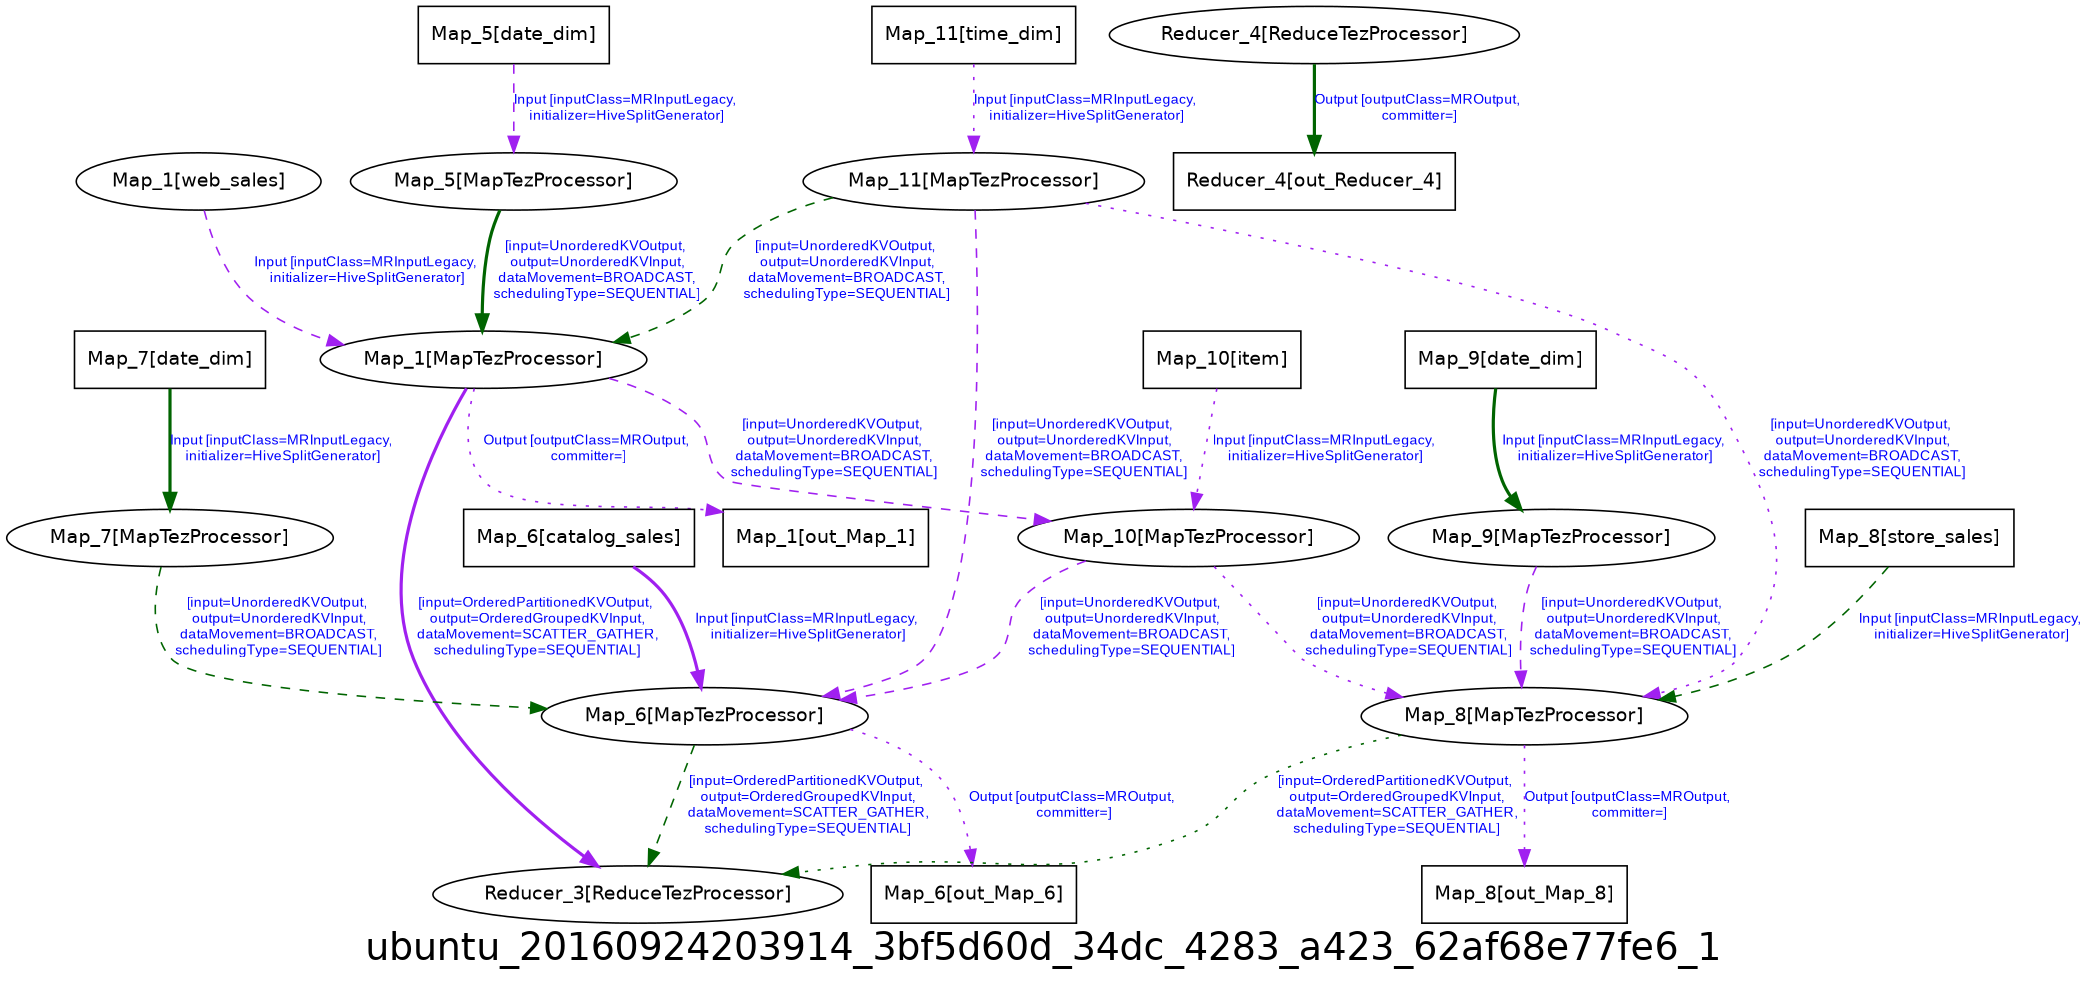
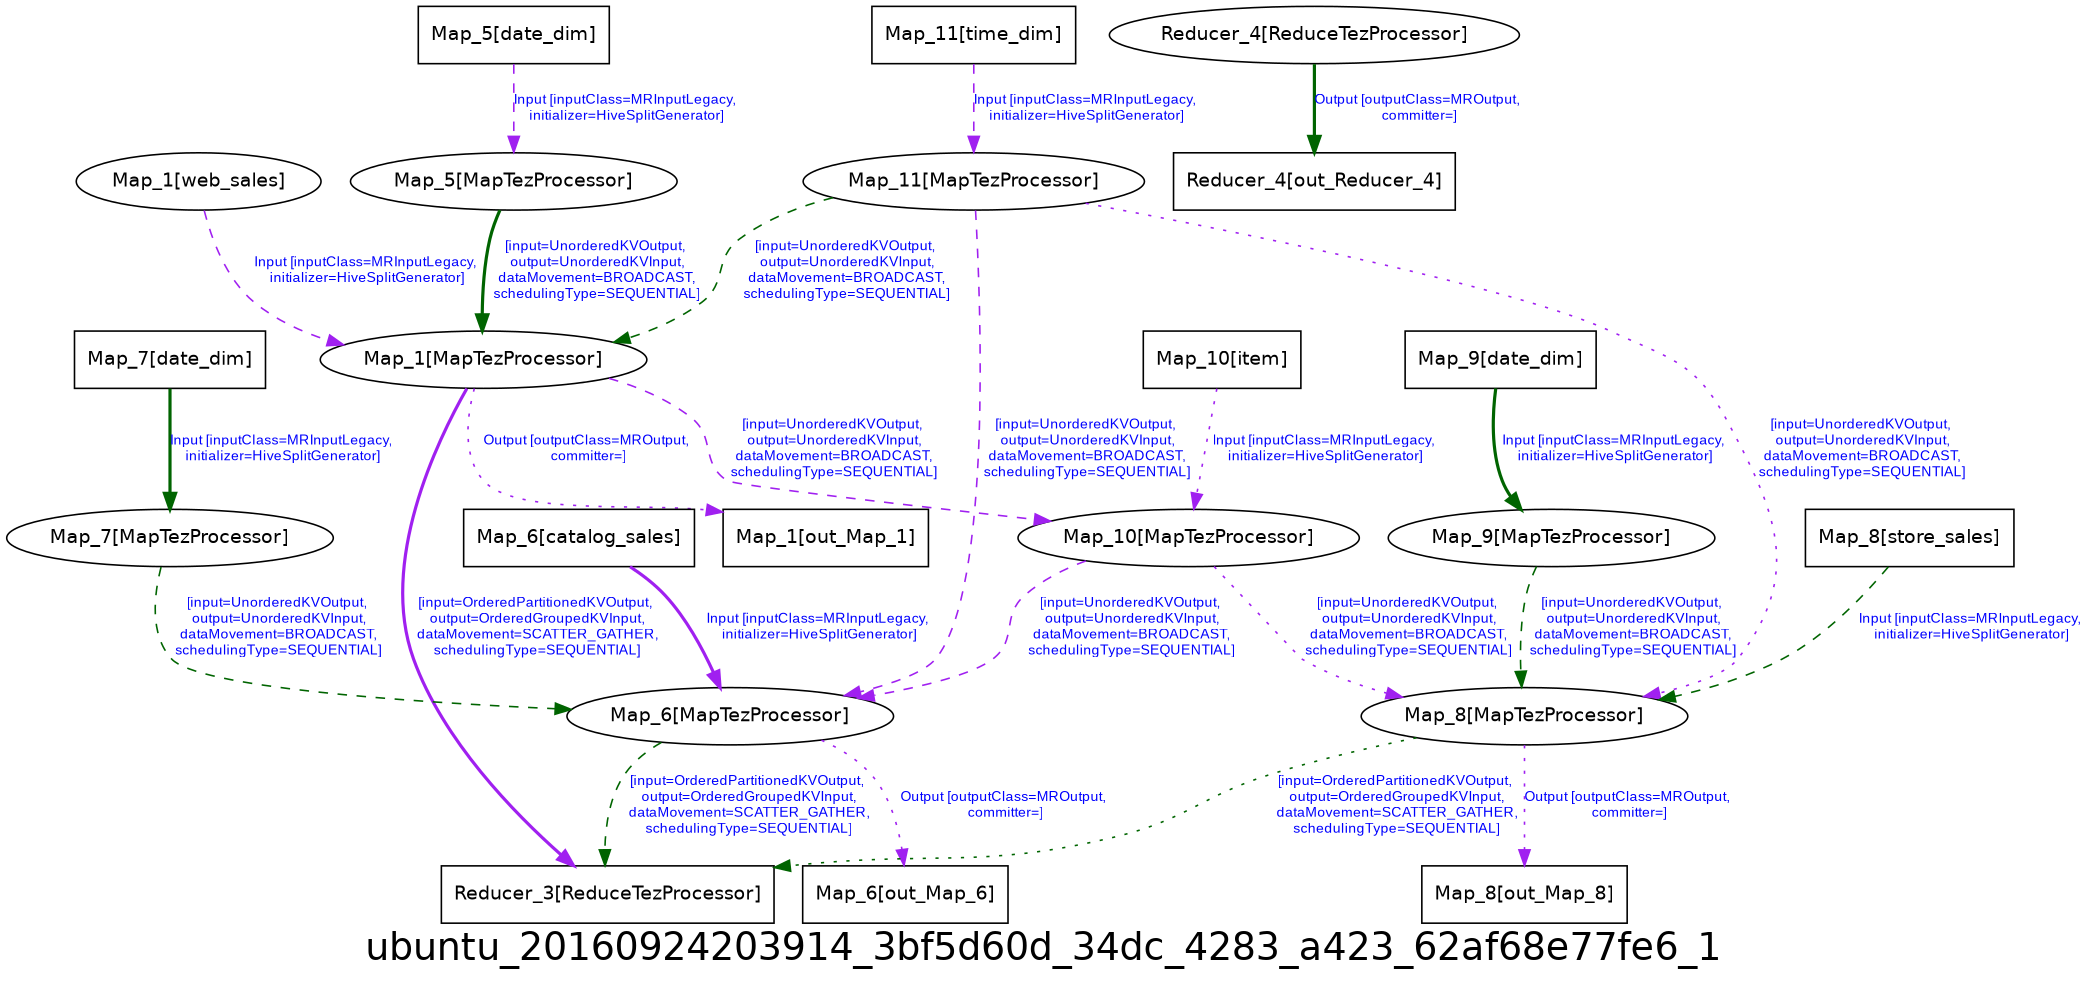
edge "Map_11[time_dim]" -> "Map_11[MapTezProcessor]": style dotted -> dashed
edge "Map_9[MapTezProcessor]" -> "Map_8[MapTezProcessor]": color purple -> darkgreen
node "Reducer_3[ReduceTezProcessor]": shape ellipse -> box
